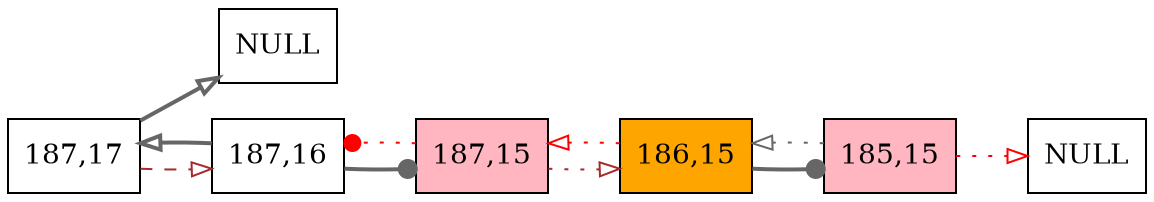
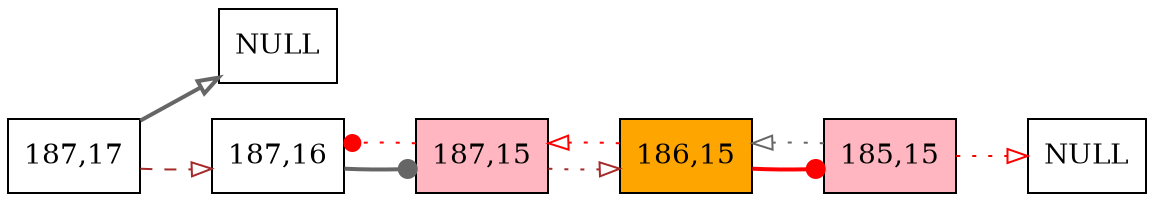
edge "187,16" -> "187,17": removed
edge "186,15" -> "185,15": color gray40 -> red
